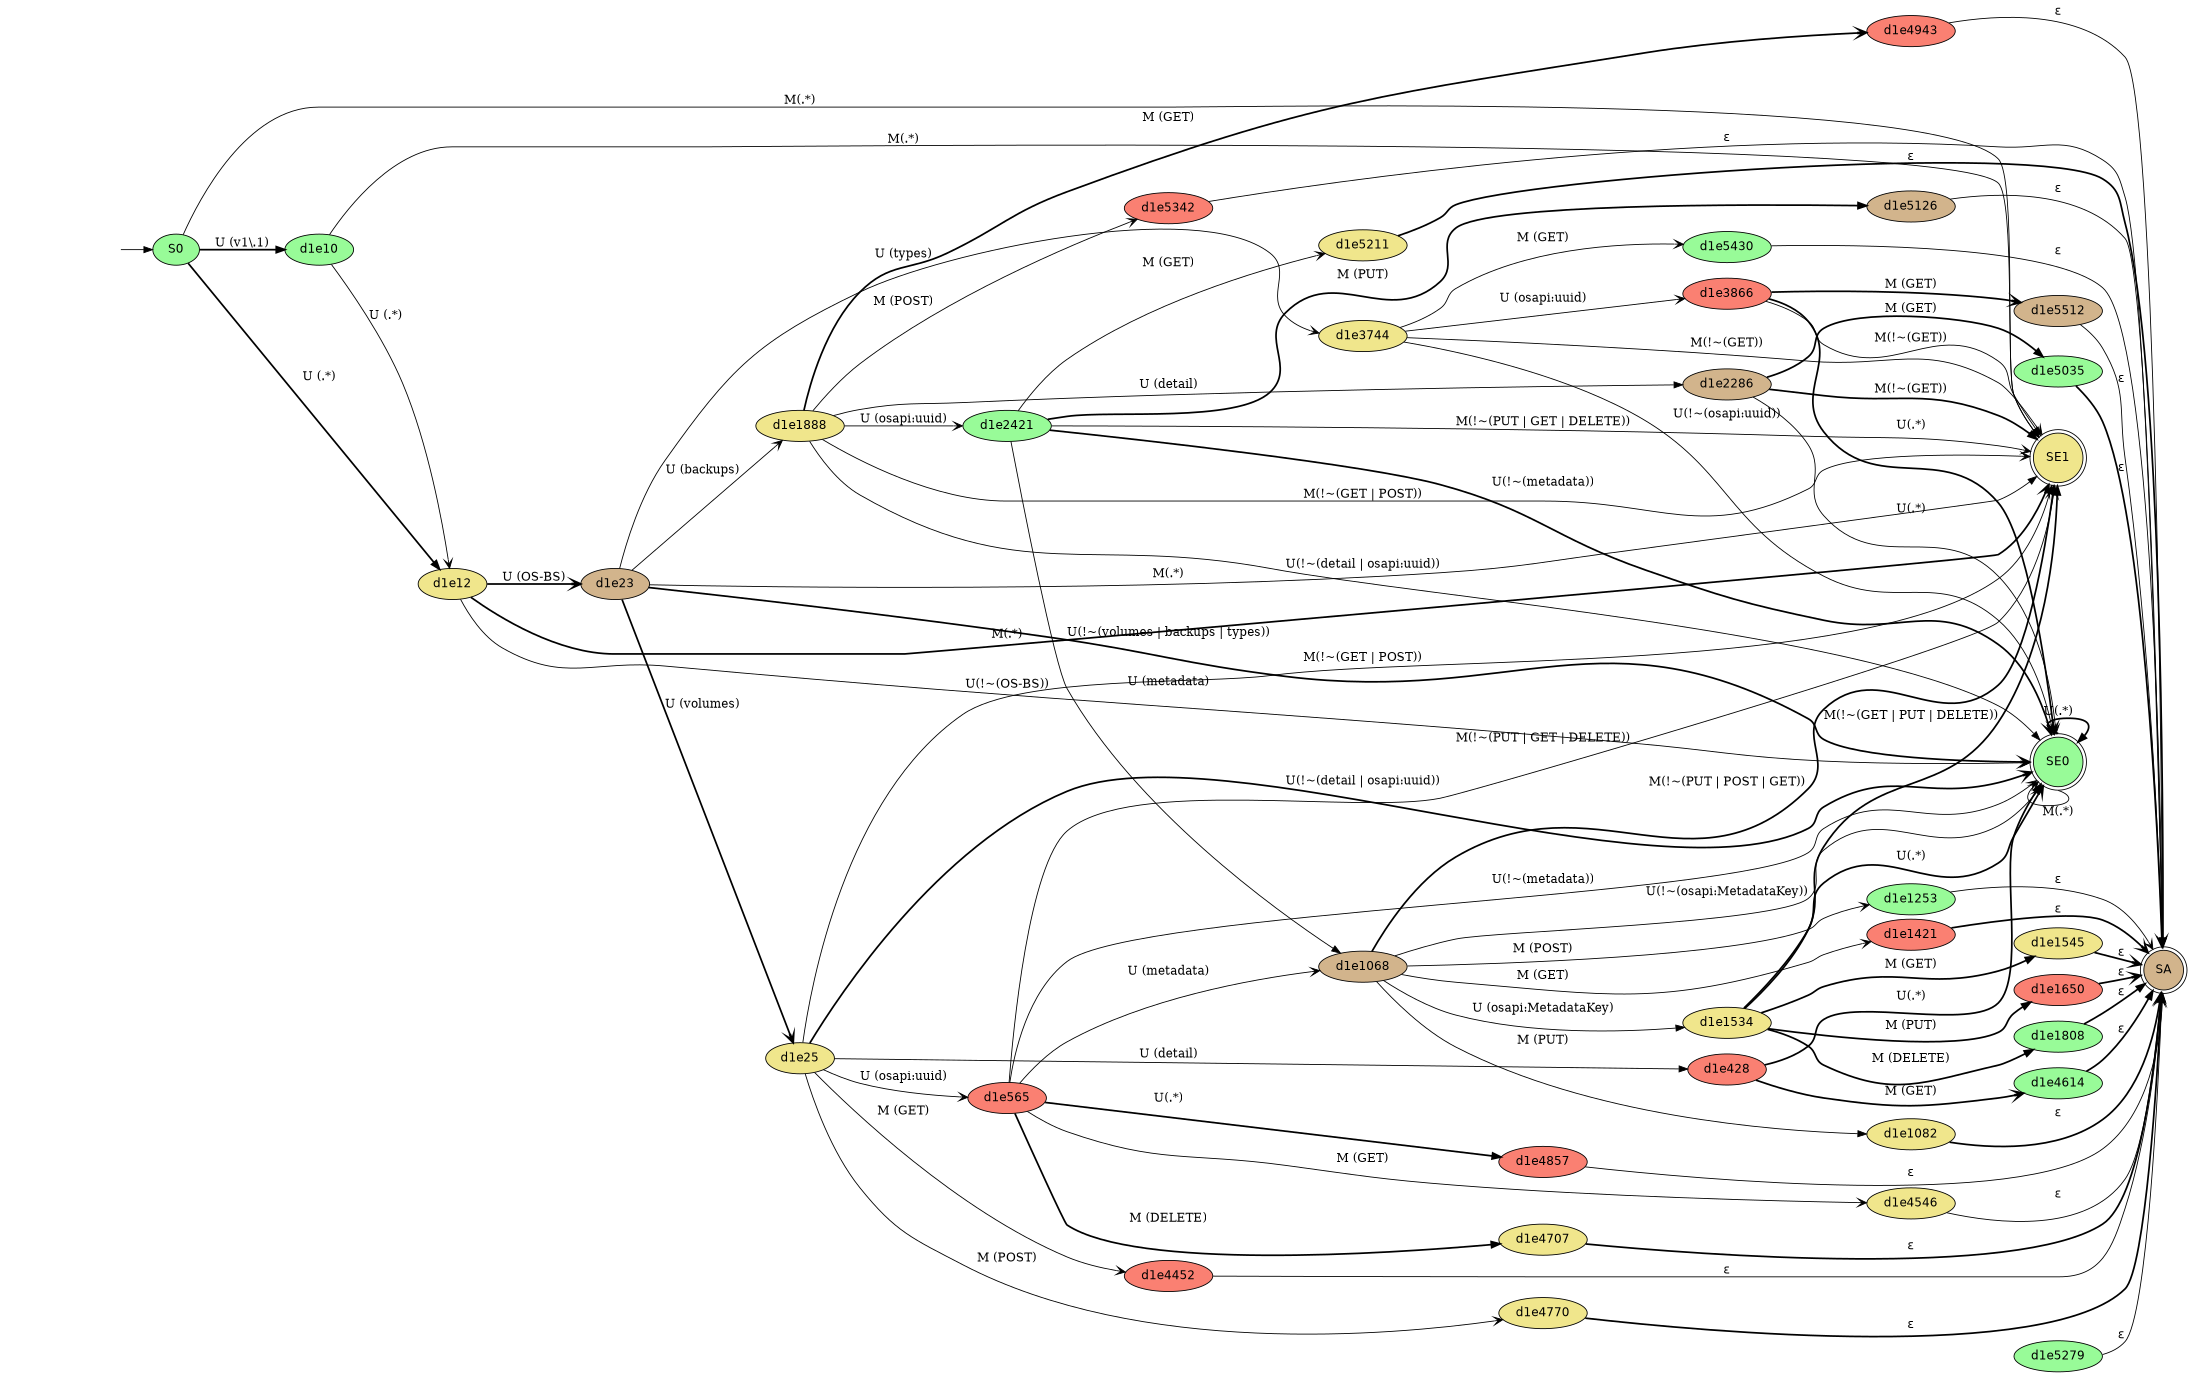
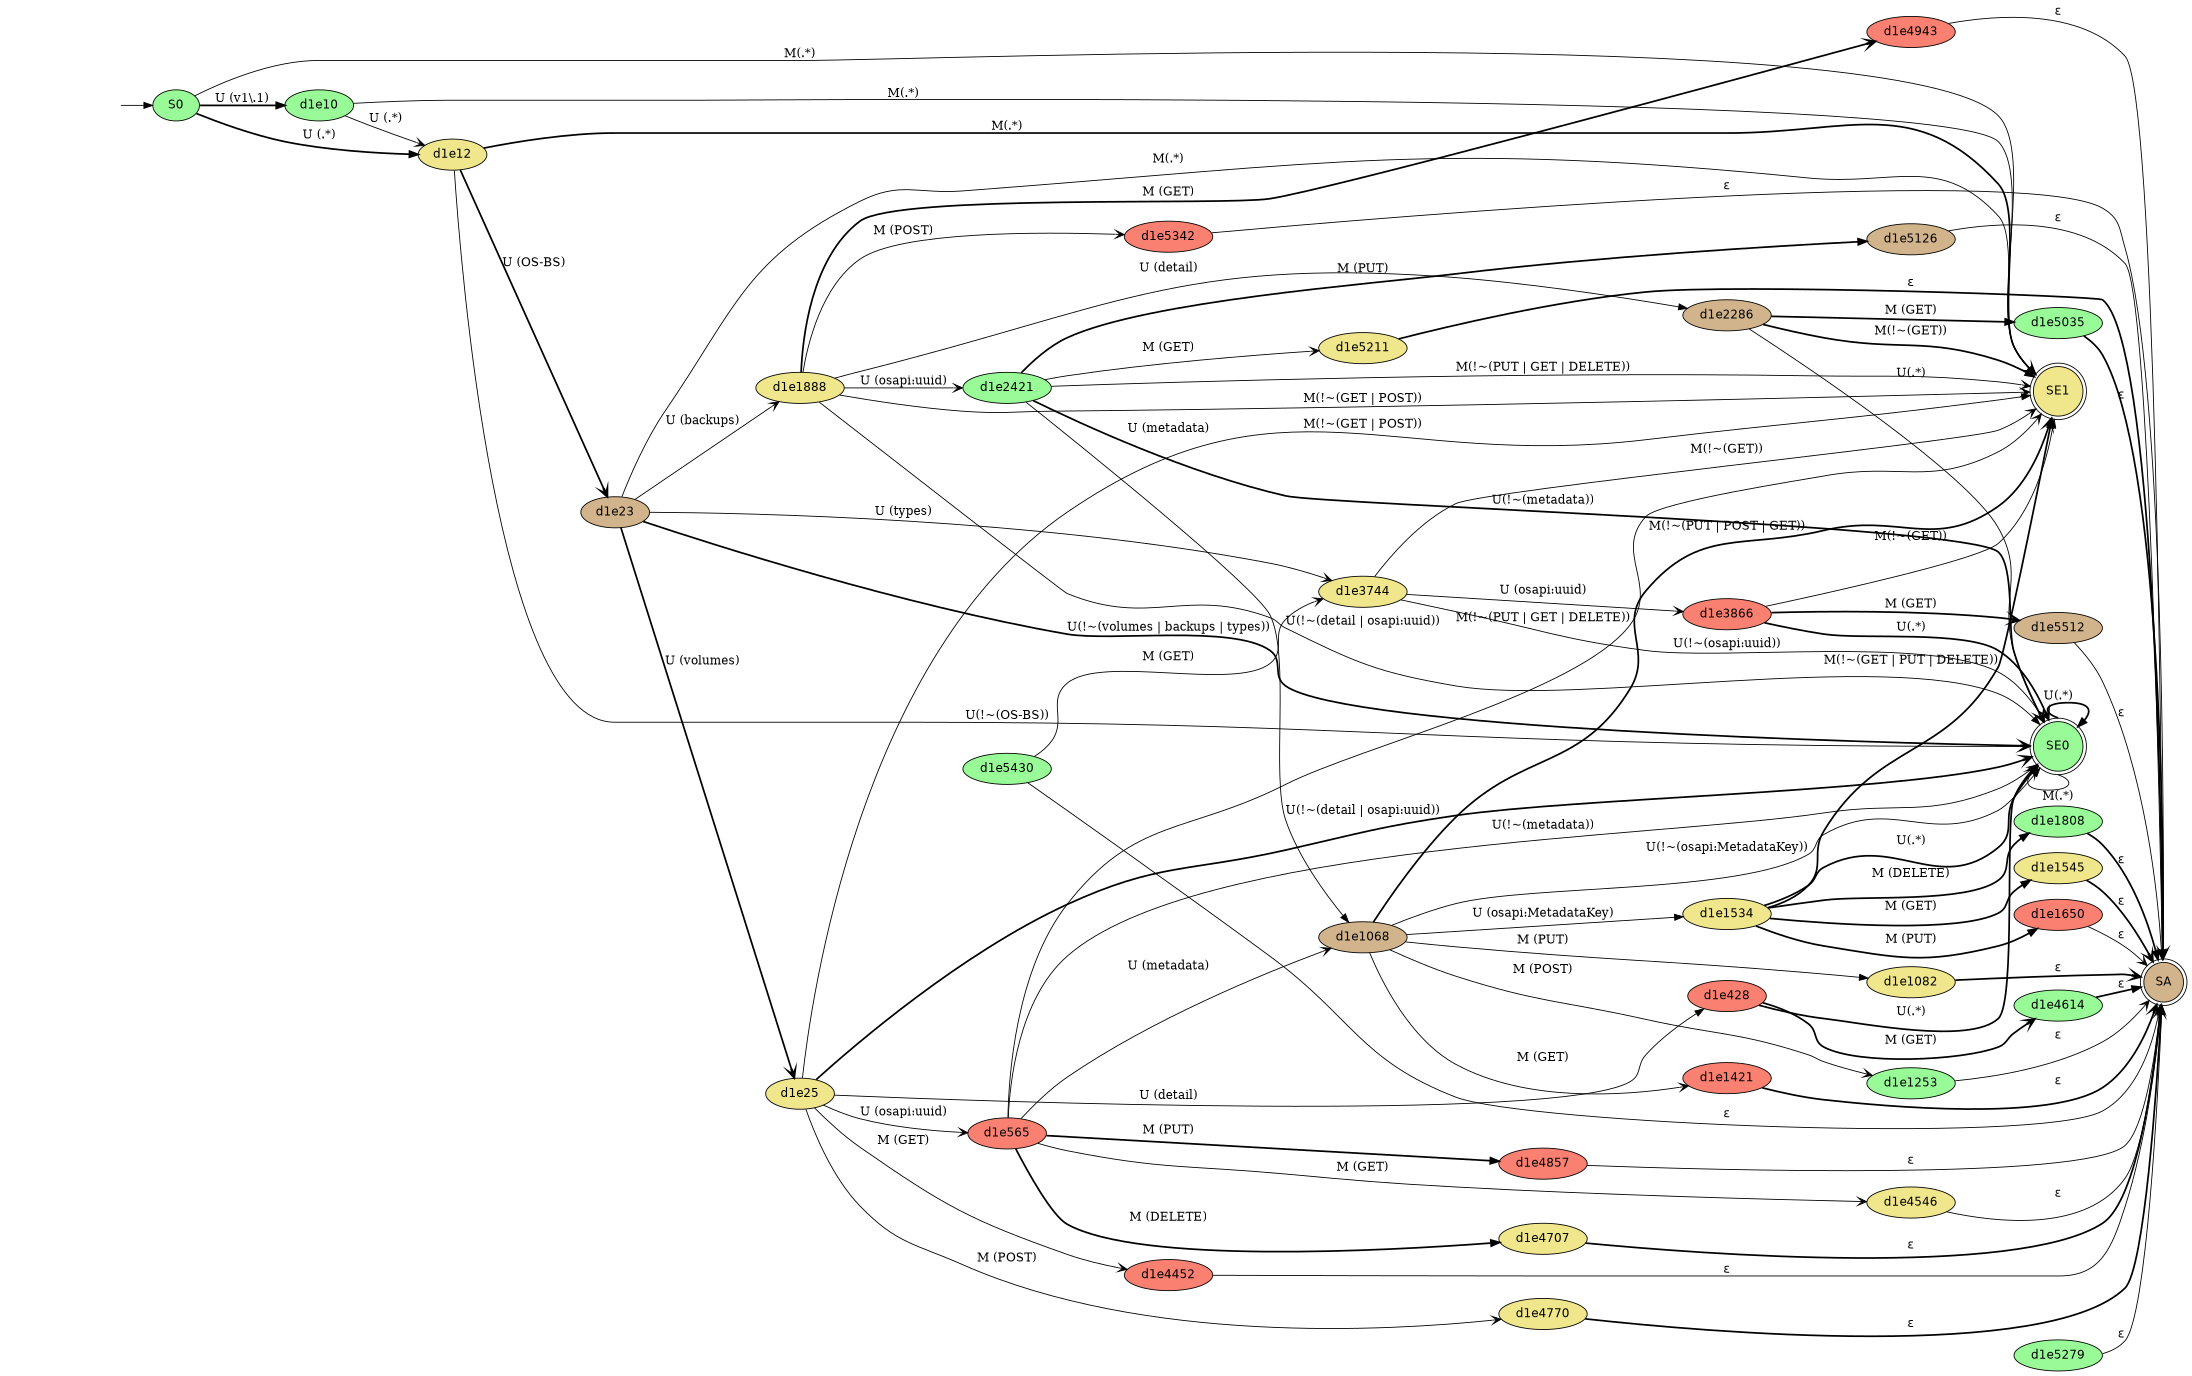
edge "d1e3744" -> "d1e5430": reversed
edge "d1e1650" -> "SA": style bold -> solid
edge "d1e565" -> "d1e4857": label "U(.*)" -> "M (PUT)"
